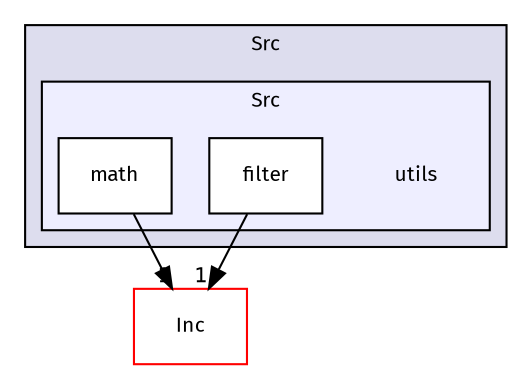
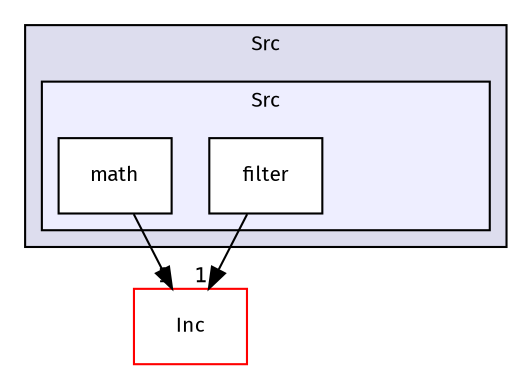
node "utils": removed
